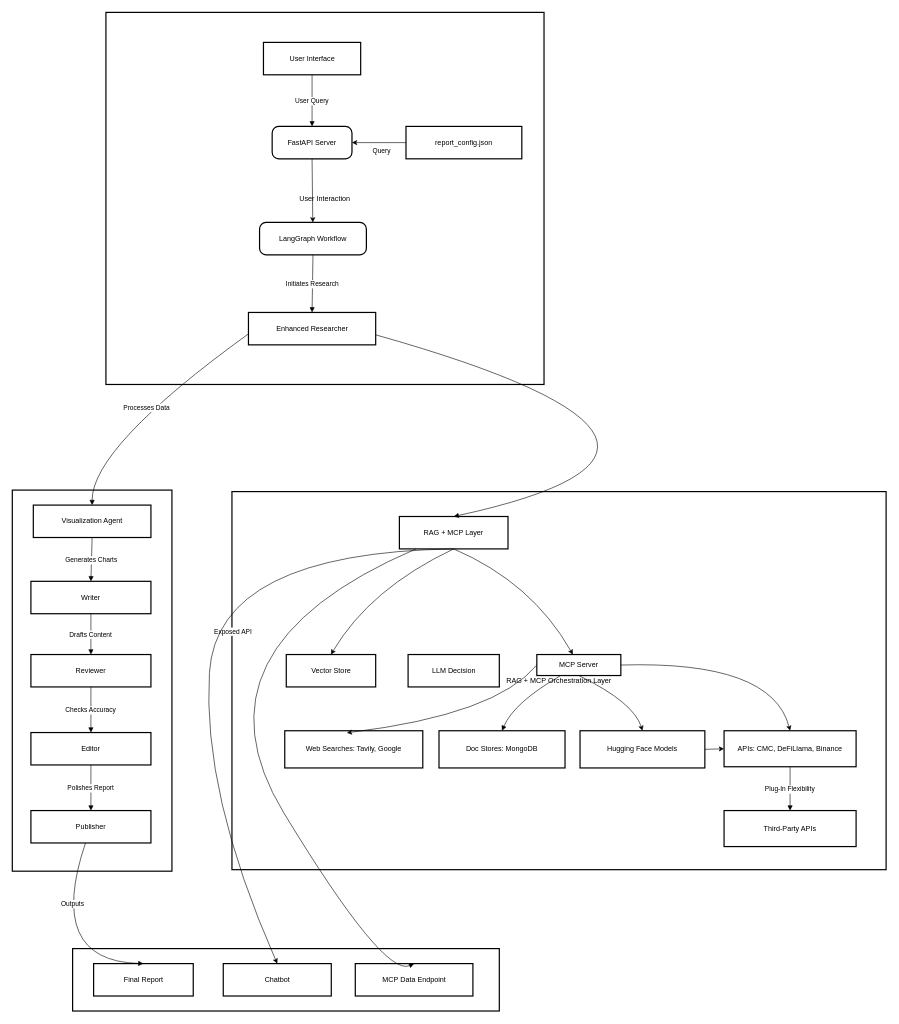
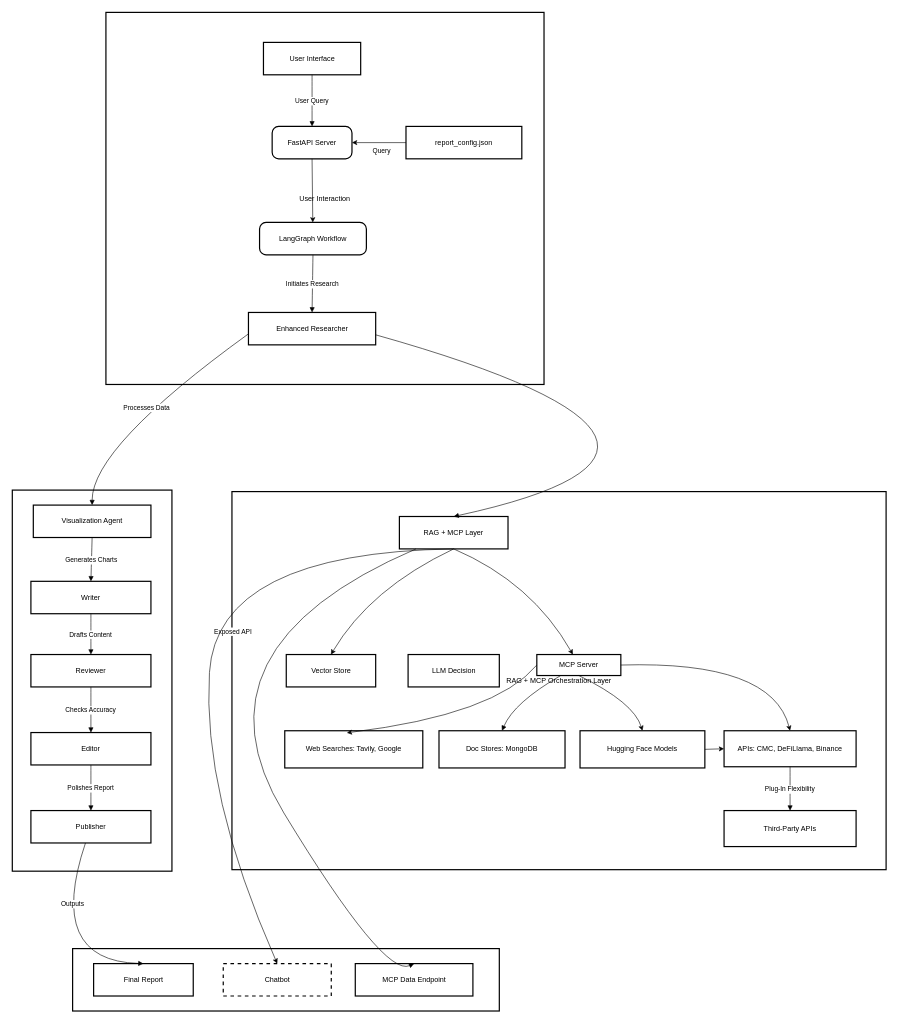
node "Chatbot": style solid -> dashed
